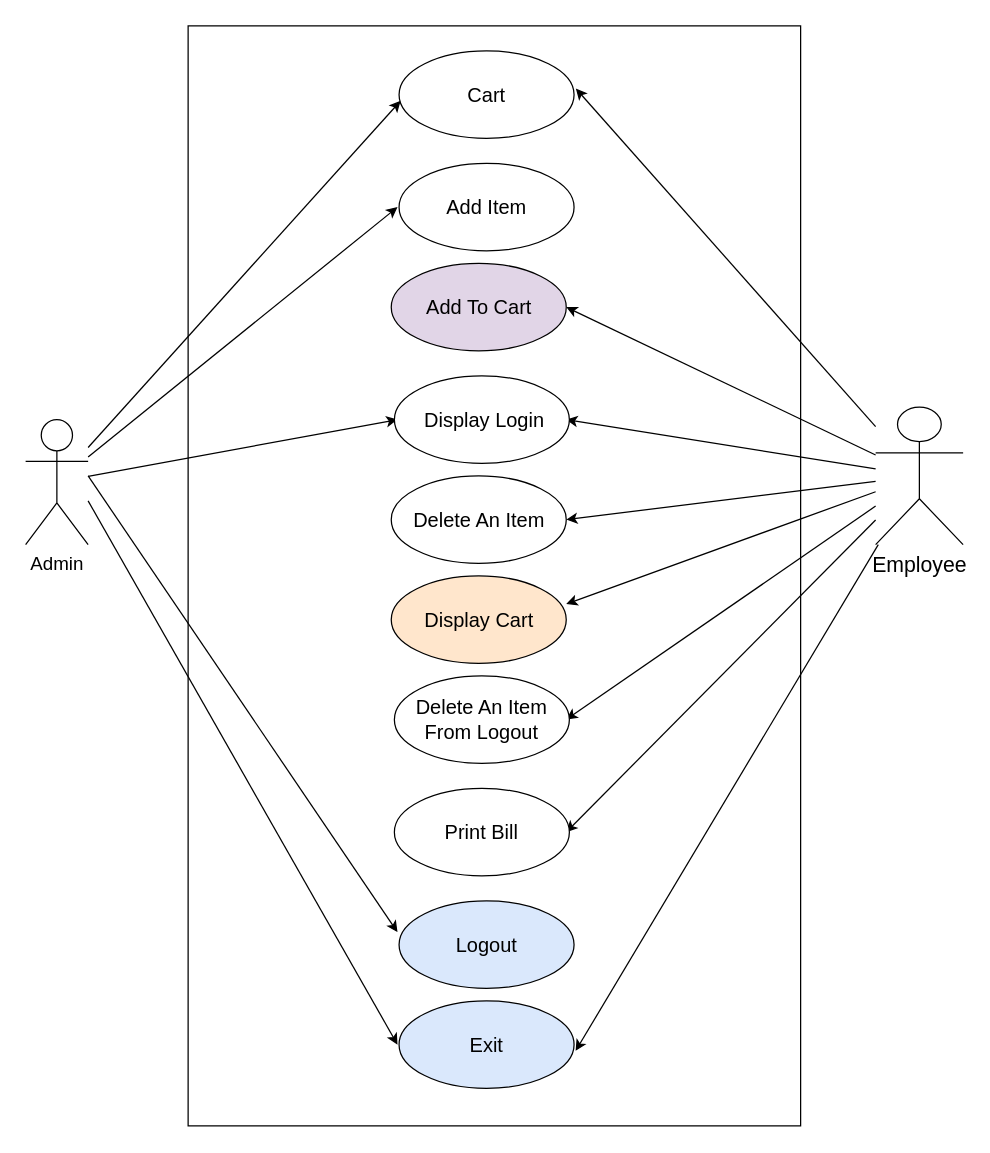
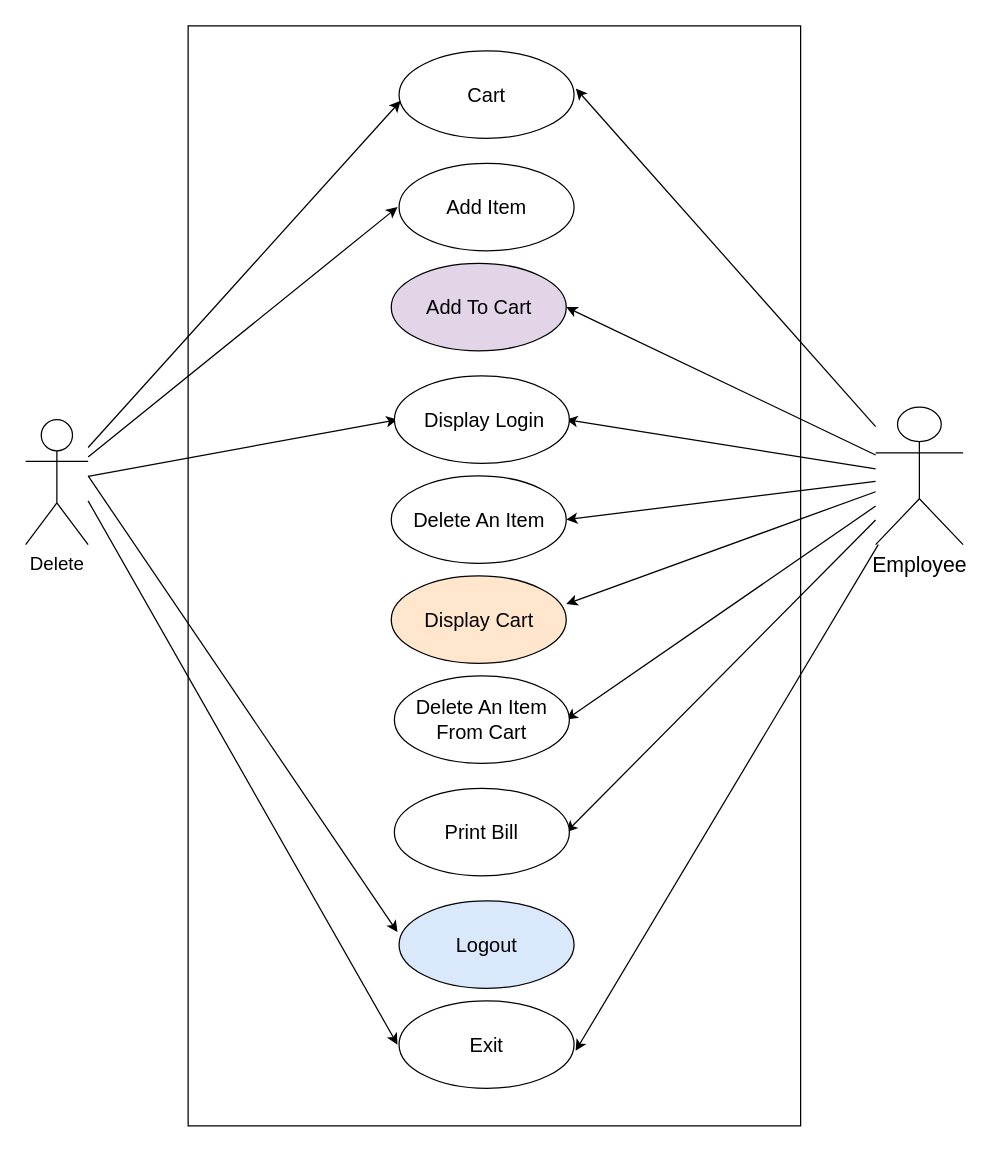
node "Admin": label "Admin" -> "Delete"
node "Delete An Item From Logout": label "Delete An Item From Logout" -> "Delete An Item From Cart"
node "Exit": fillcolor #dae8fc -> #ffffff
